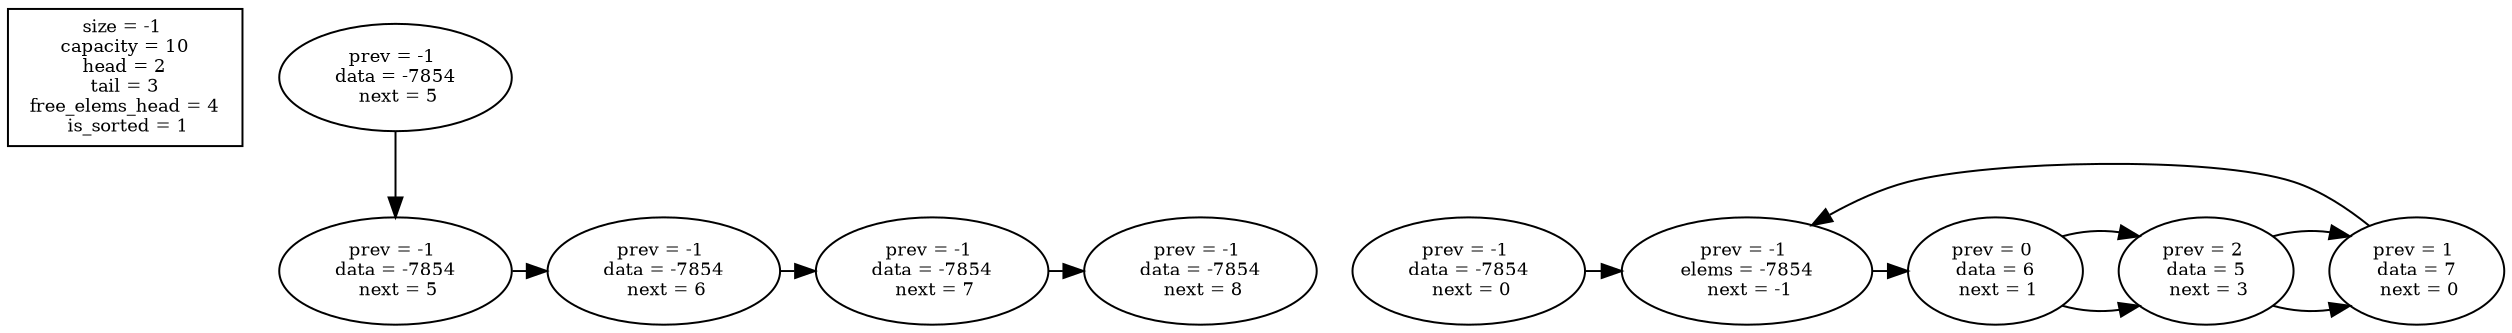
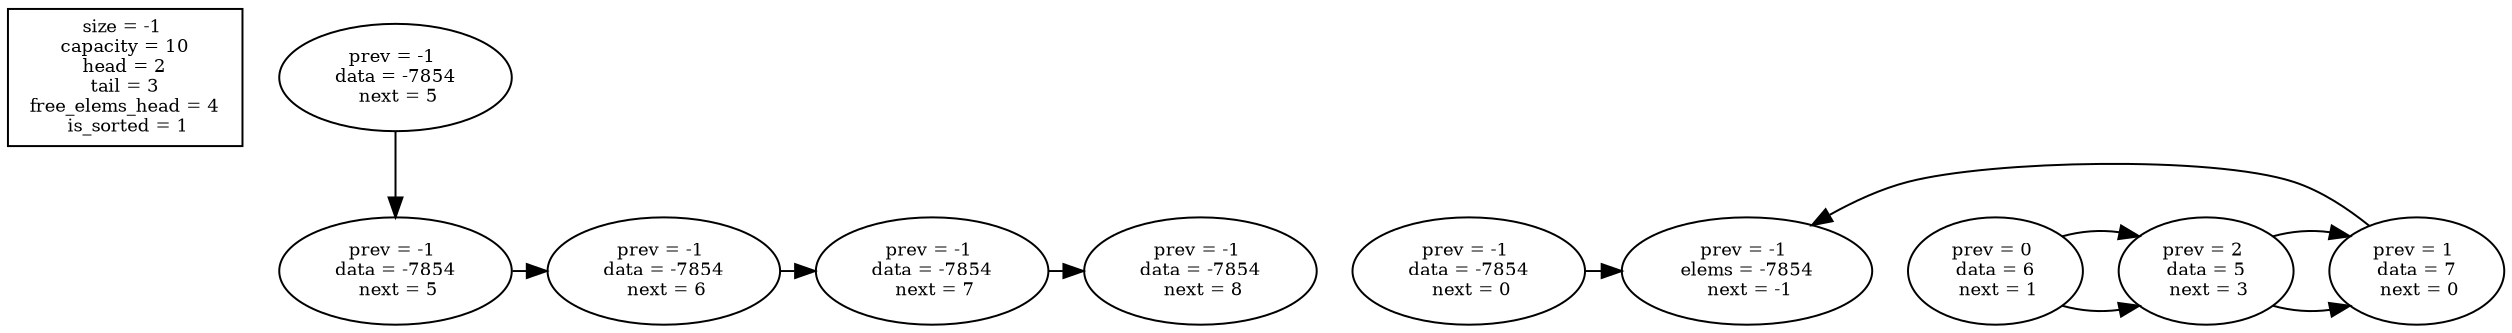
edge "prev = -1 elems = -7854 next = -1" -> "prev = 0 data = 6 next = 1": removed
